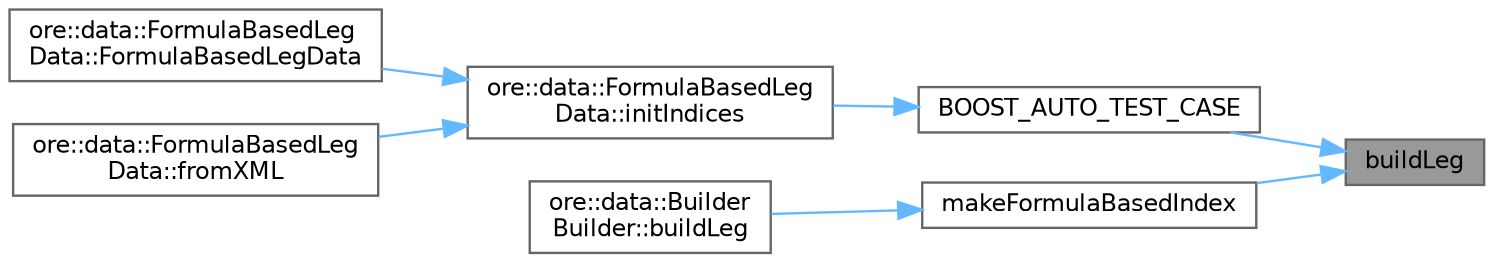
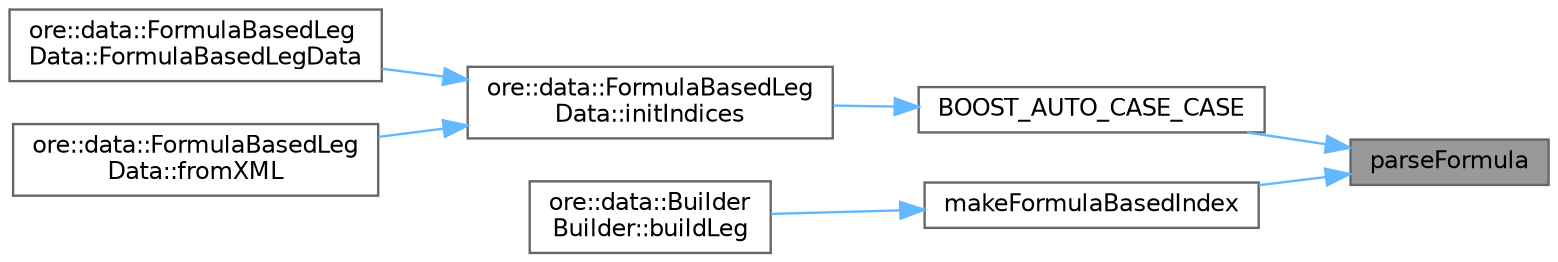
node "BOOST_AUTO_TEST_CASE": label "BOOST_AUTO_TEST_CASE" -> "BOOST_AUTO_CASE_CASE"
node "buildLeg": label "buildLeg" -> "parseFormula"
